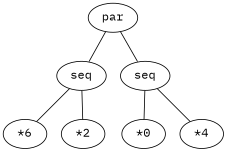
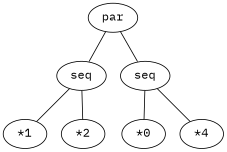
node "*6": label "*6" -> "*1"
